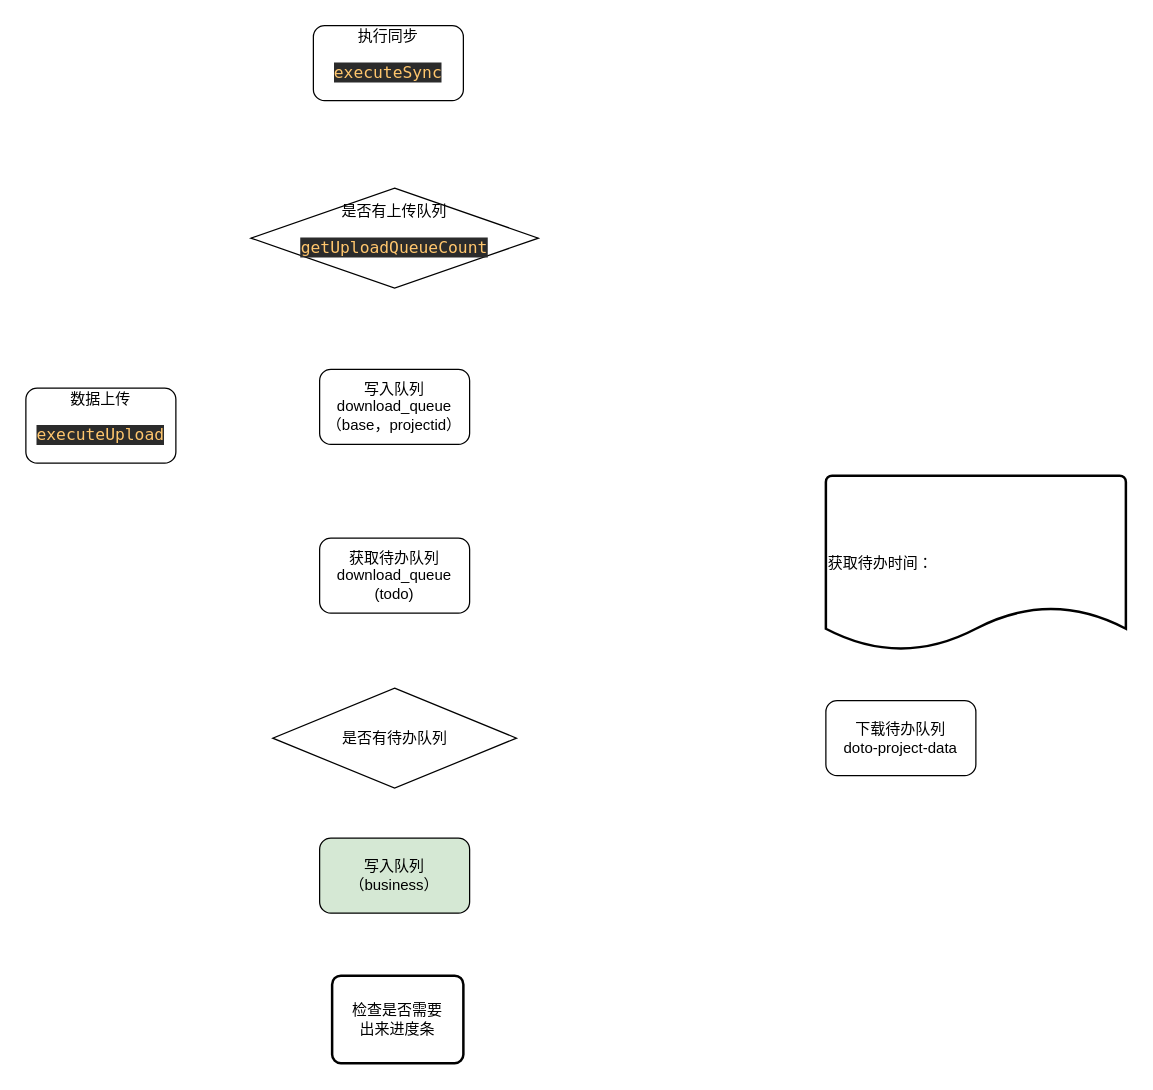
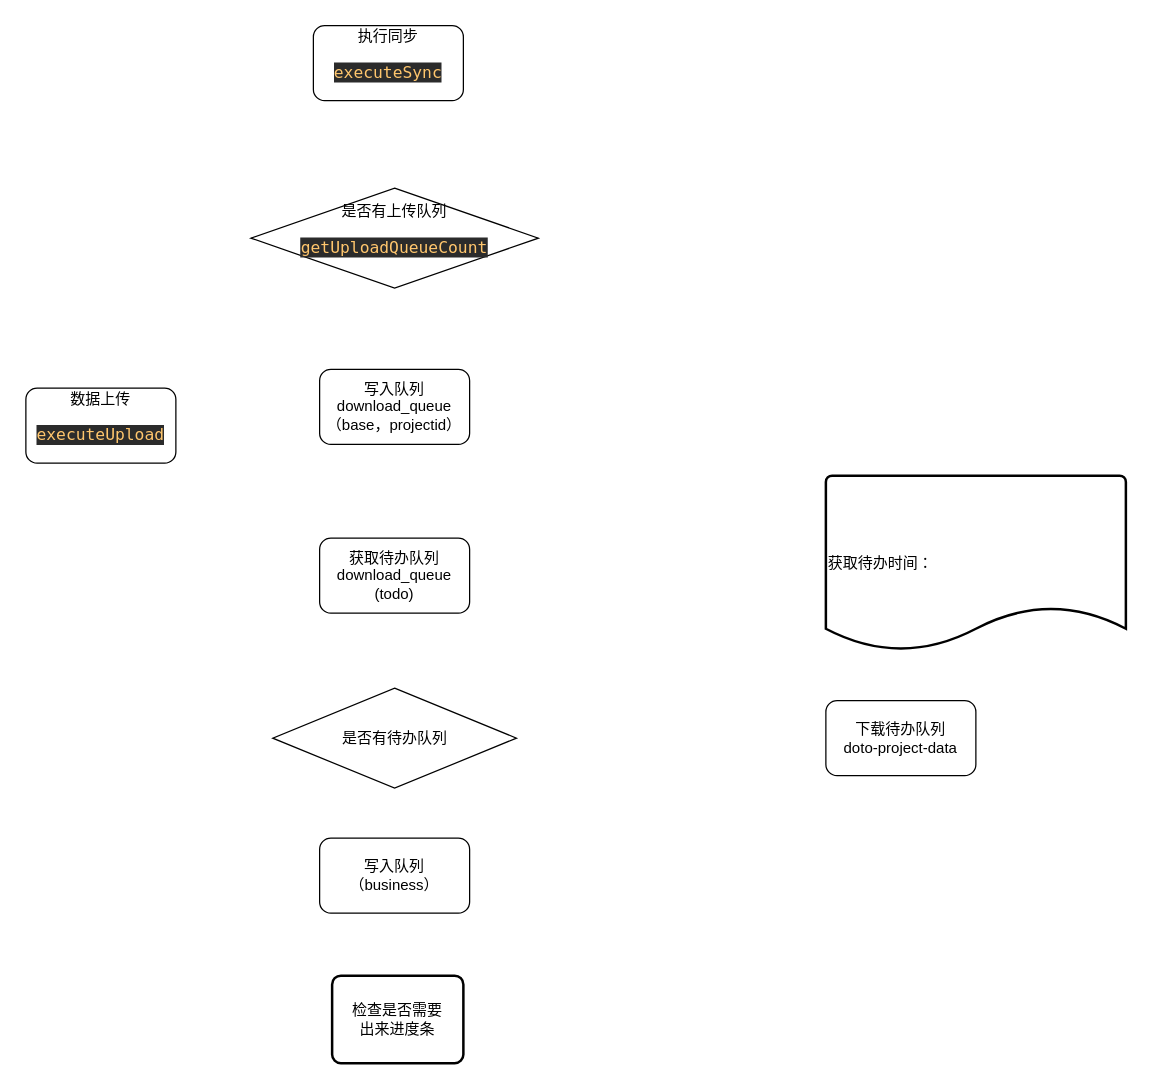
node "写入队列 （business）": fillcolor #d5e8d4 -> #ffffff
